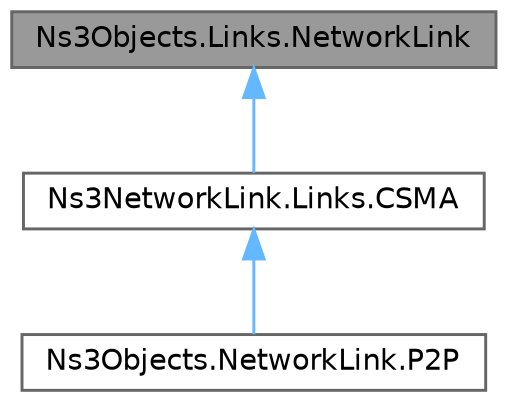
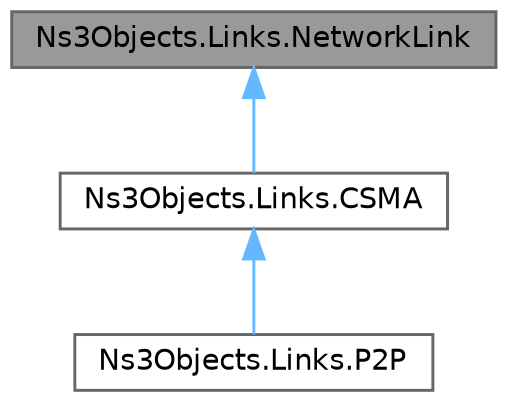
node "Ns3NetworkLink.Links.CSMA": label "Ns3NetworkLink.Links.CSMA" -> "Ns3Objects.Links.CSMA"
node "Ns3Objects.NetworkLink.P2P": label "Ns3Objects.NetworkLink.P2P" -> "Ns3Objects.Links.P2P"
